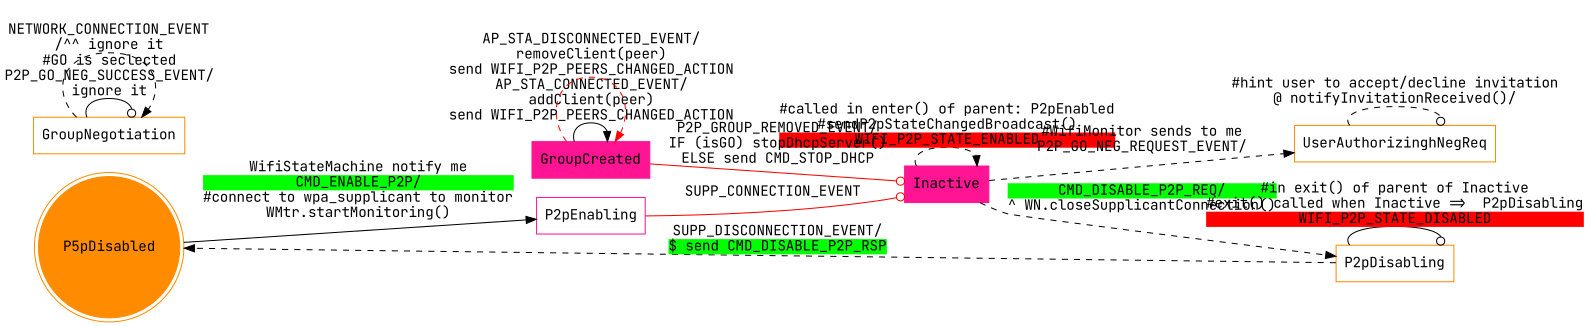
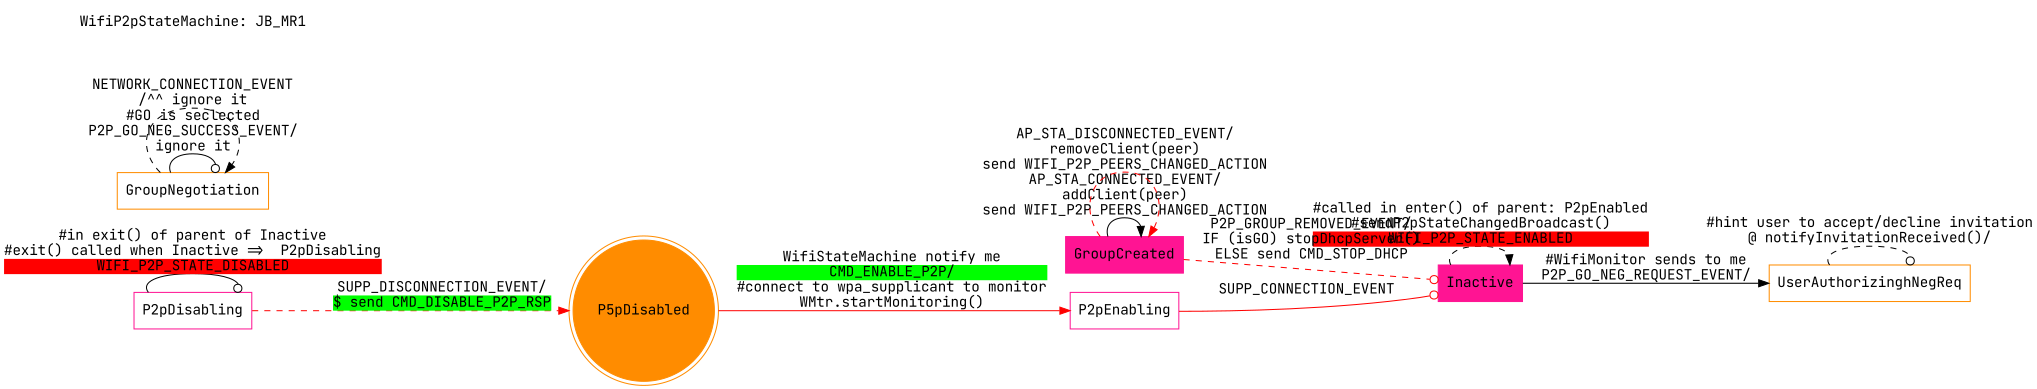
node "WifiP2pStateMachine: JB_MR1": added
edge "Inactive" -> "UserAuthorizinghNegReq": style dashed -> solid
edge "GroupCreated" -> "Inactive": style solid -> dashed
edge "P5pDisabled" -> "P2pEnabling": color black -> red
edge "Inactive" -> "P2pDisabling": removed, label "CMD_DISABLE_P2P_REQ/ ^ WN.closeSupplicantConnection()"
edge "P2pDisabling" -> "P5pDisabled": color black -> red
node "P2pDisabling": color darkorange -> deeppink
